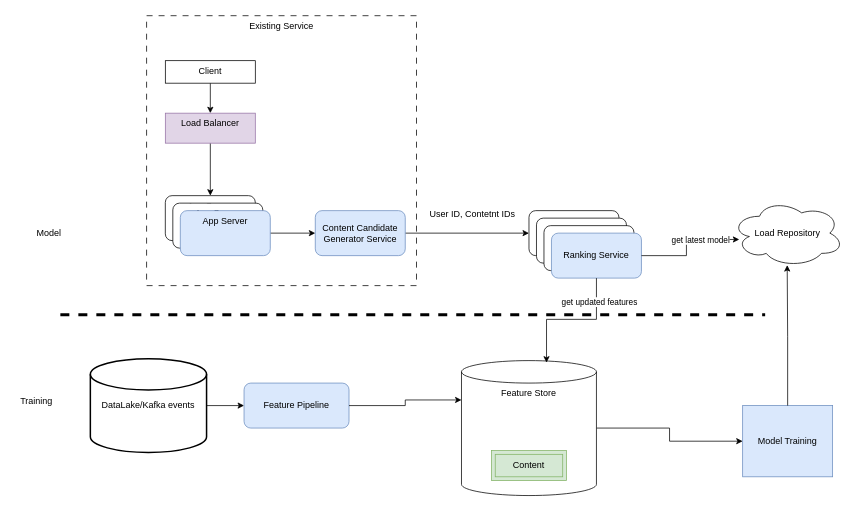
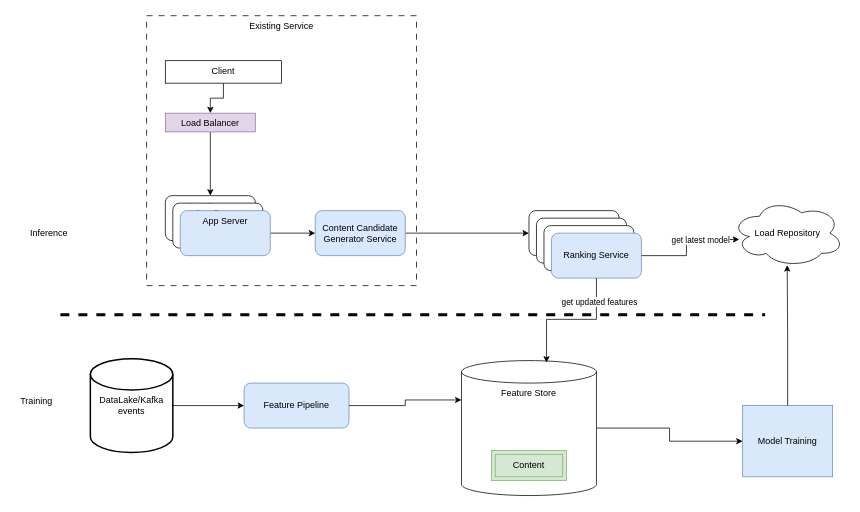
node "Client": size 90x23 -> 116x23
node "Load Balancer": size 90x30 -> 90x19
node "User ID, Contetnt IDs": removed
node "Model": label "Model" -> "Inference"
node "DataLake/Kafka events": size 116x94 -> 83x94
